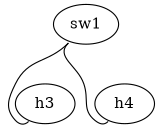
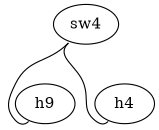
node "sw1": label "sw1" -> "sw4"
node "h3": label "h3" -> "h9"
